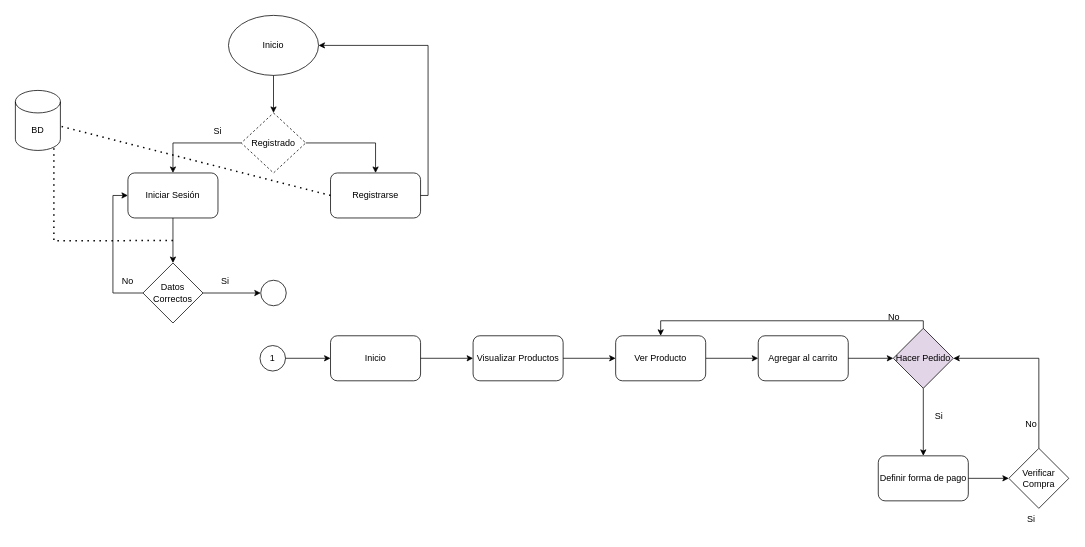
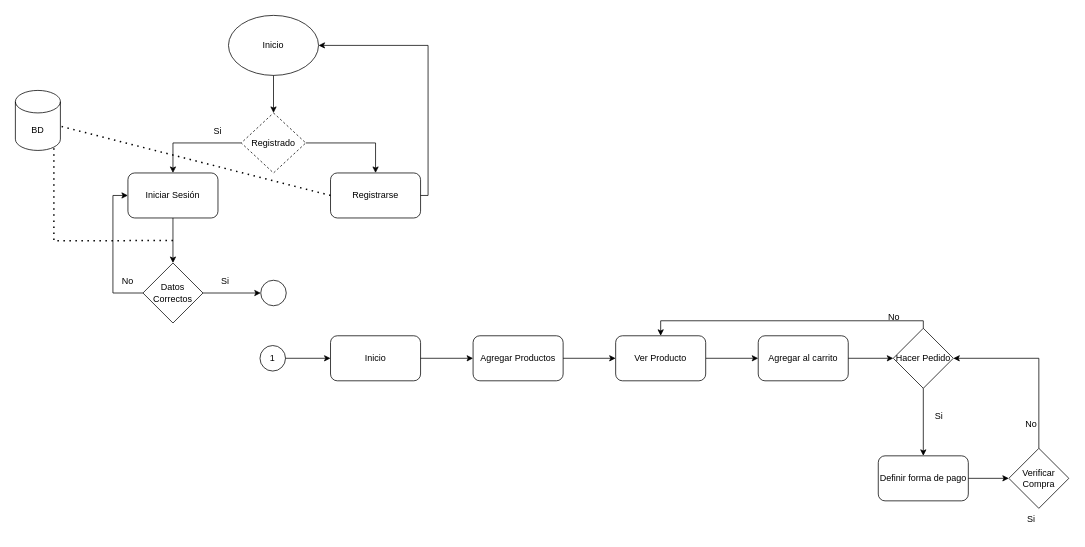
node "Visualizar Productos": label "Visualizar Productos" -> "Agregar Productos"
node "Hacer Pedido": fillcolor #e1d5e7 -> #ffffff
